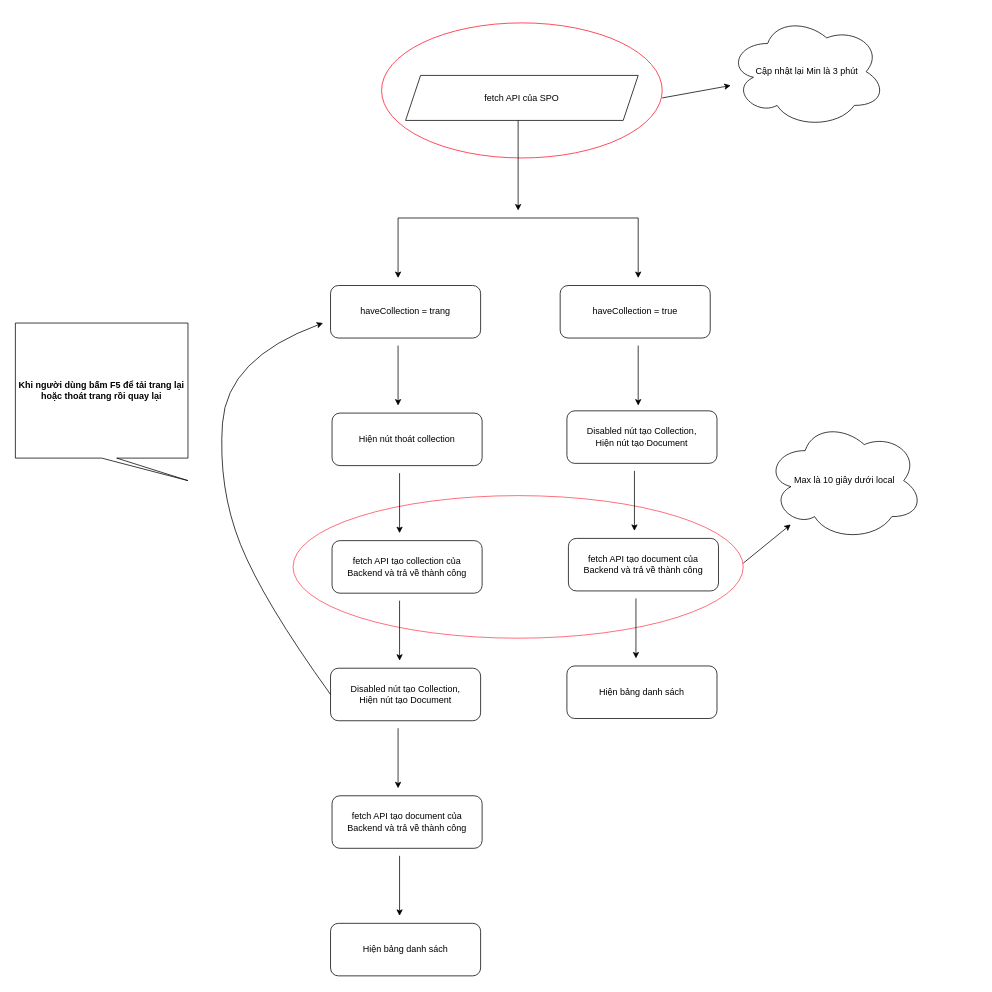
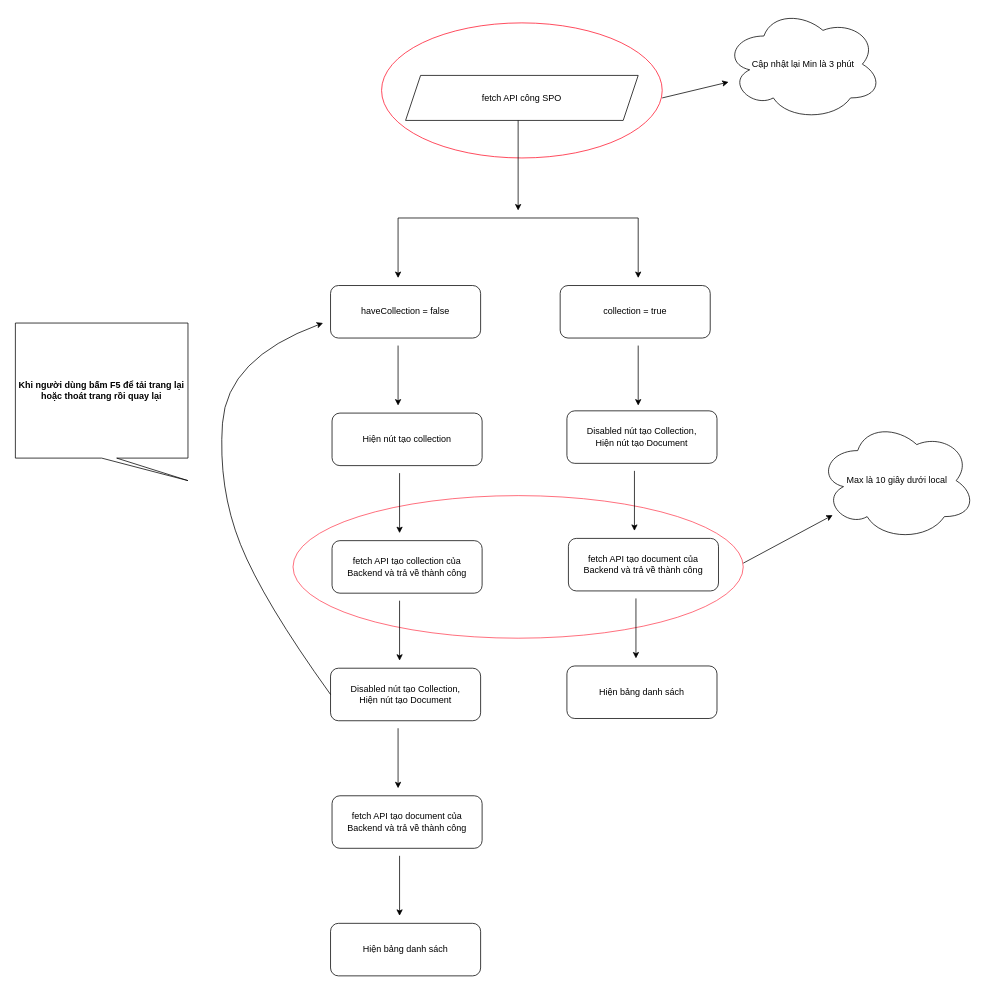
node "Cập nhật lại Min là 3 phút": moved (807, 72) -> (803, 64)
node "fetch API của SPO": label "fetch API của SPO" -> "fetch API công SPO"
node "haveCollection = trang": label "haveCollection = trang" -> "haveCollection = false"
node "haveCollection = true": label "haveCollection = true" -> "collection = true"
node "Hiện nút thoát collection": label "Hiện nút thoát collection" -> "Hiện nút tạo collection"
node "Max là 10 giây dưới local": moved (844, 480) -> (897, 480)
